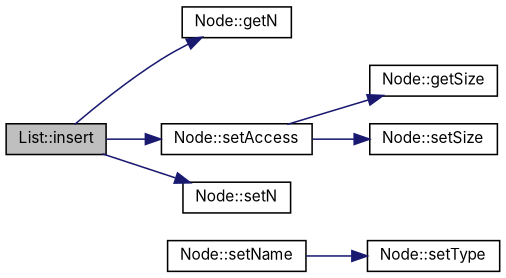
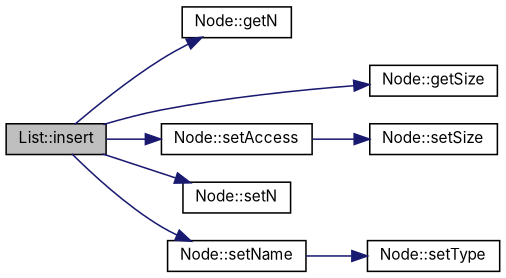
edge "Node::setAccess" -> "Node::getSize": now "List::insert" -> "Node::getSize"
edge "List::insert" -> "Node::setName": added
